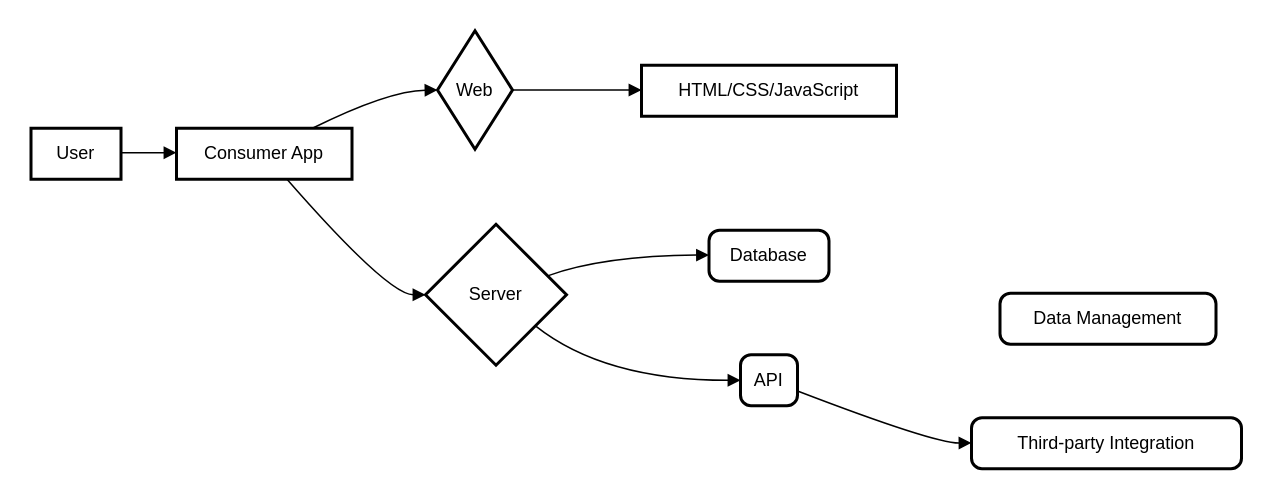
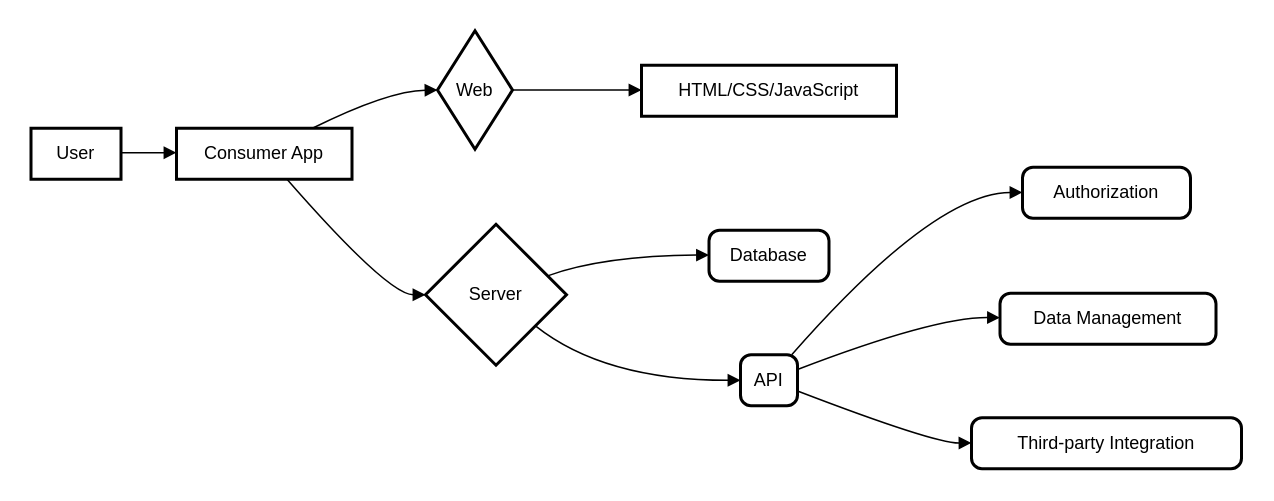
node "Authorization": added
edge "API" -> "Authorization": added
edge "API" -> "Data Management": added
